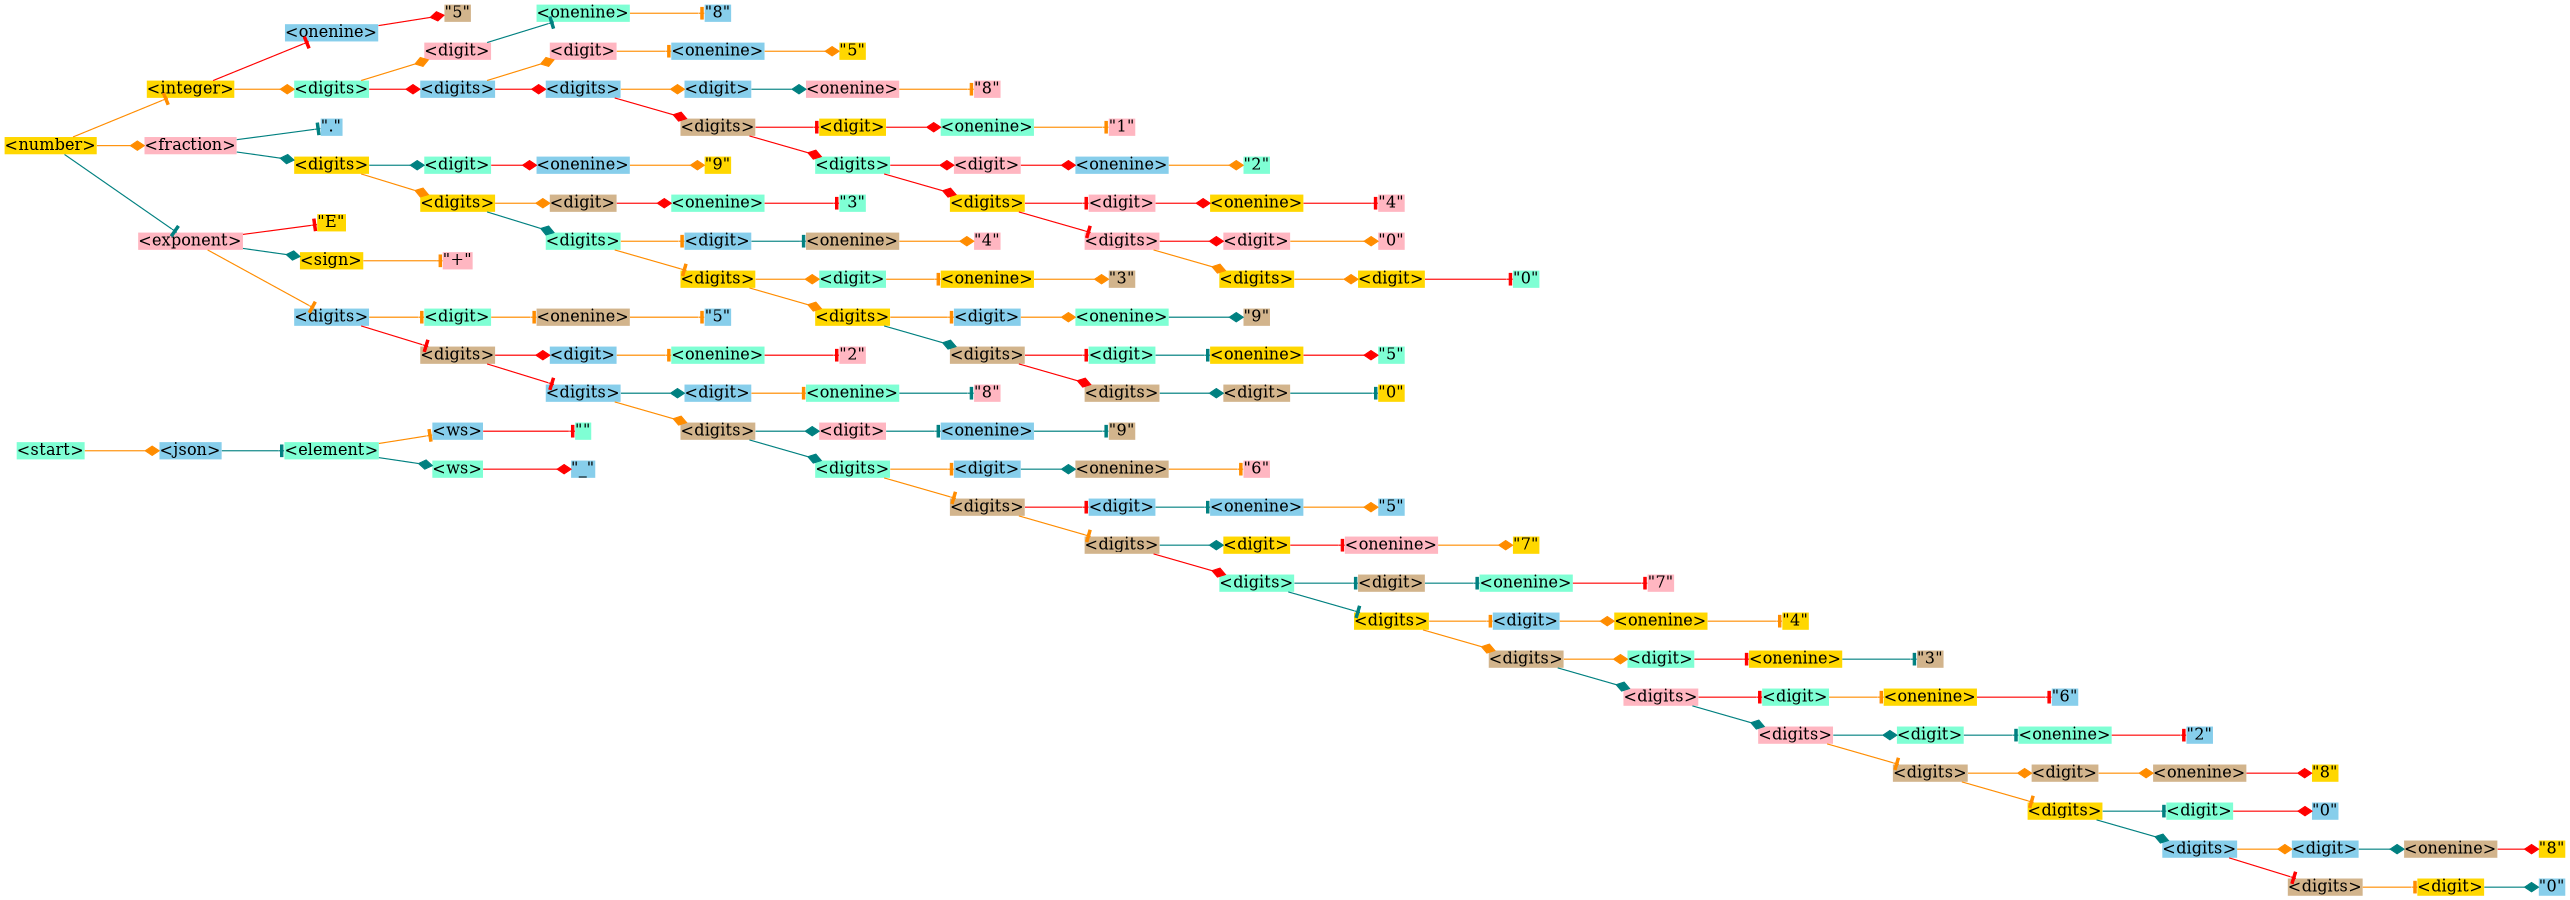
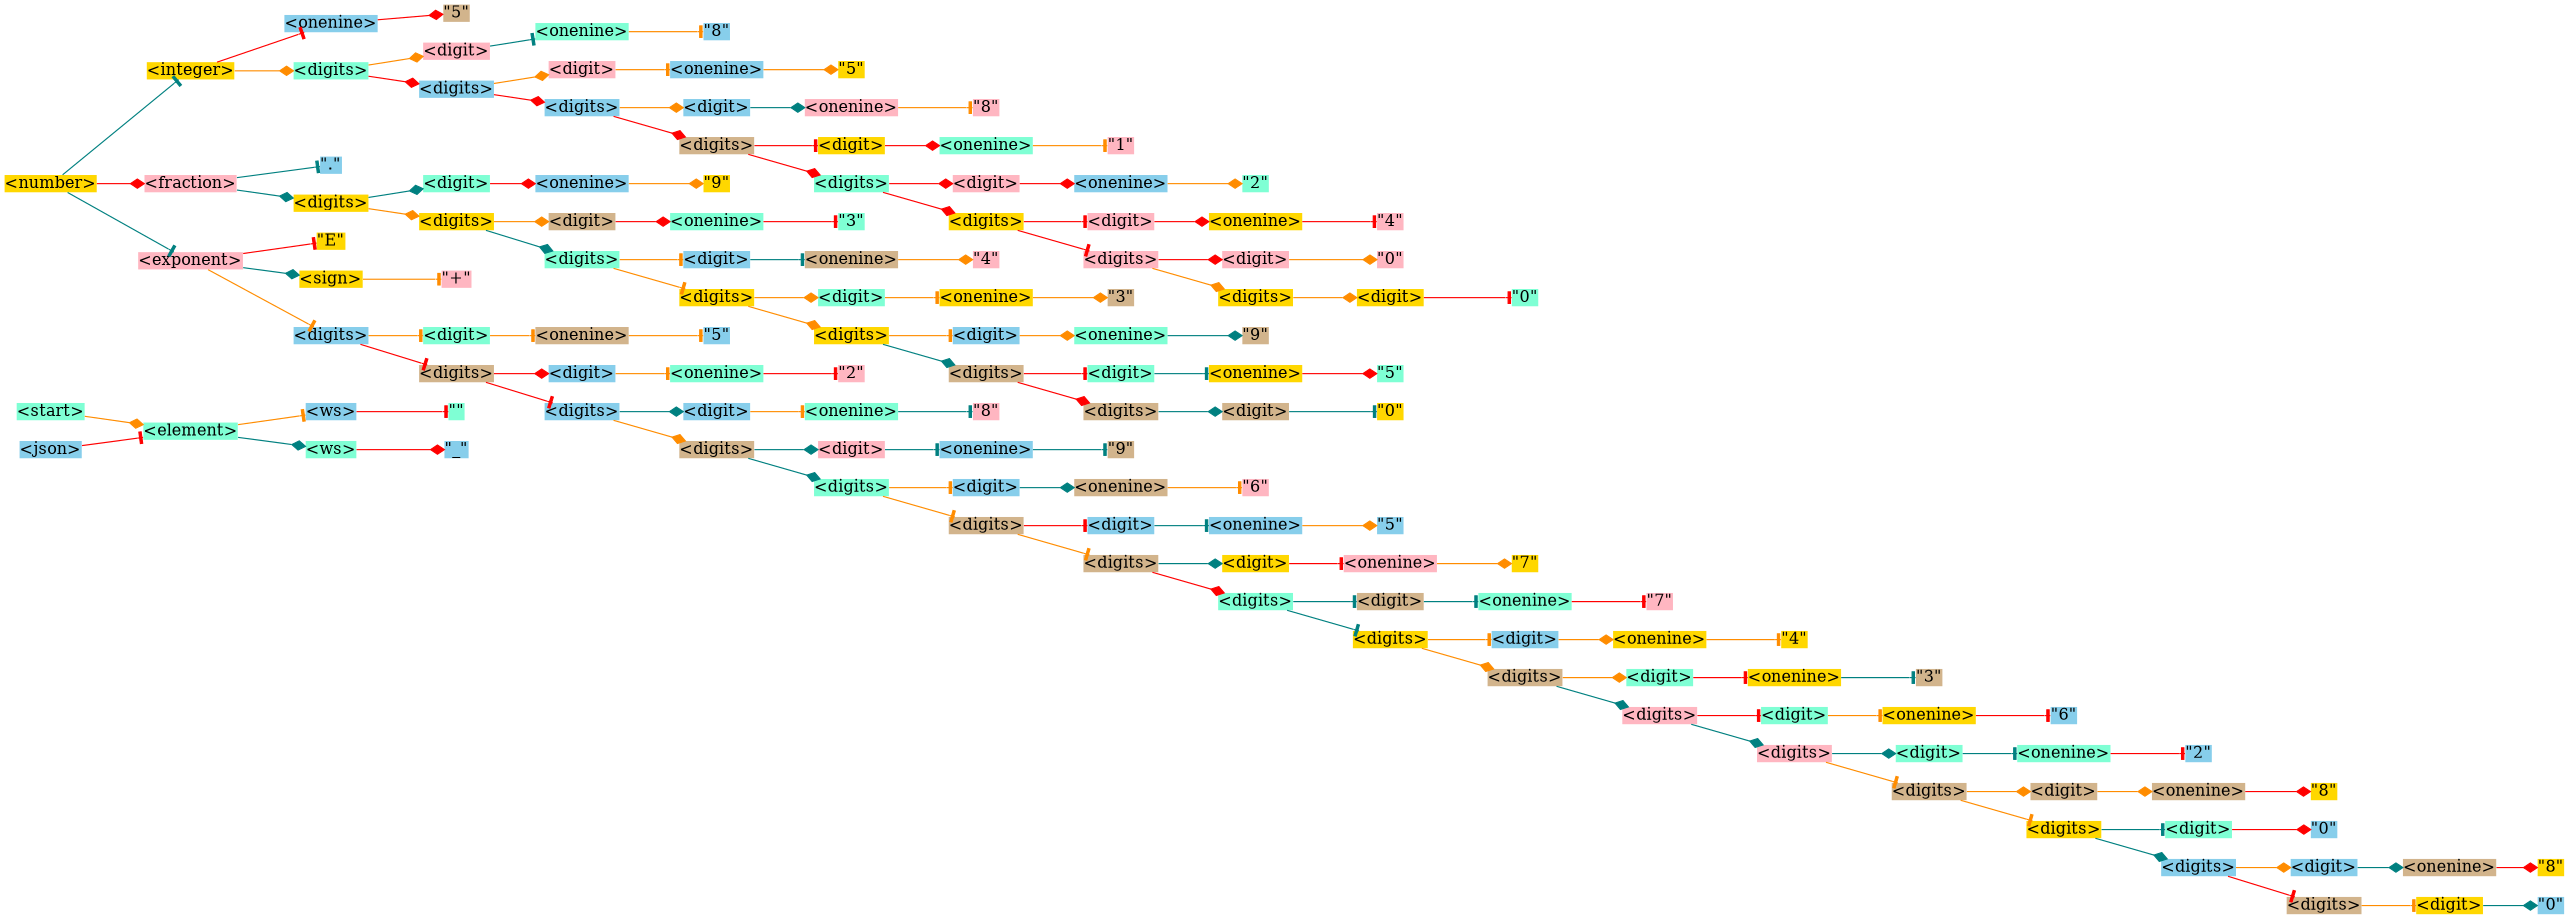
edge "<number>" -> "<integer>": color darkorange -> teal
edge "<number>" -> "<fraction>": color darkorange -> red
edge "<start>" -> "<json>": now "<start>" -> "<element>"
edge "<json>" -> "<element>": color teal -> red
